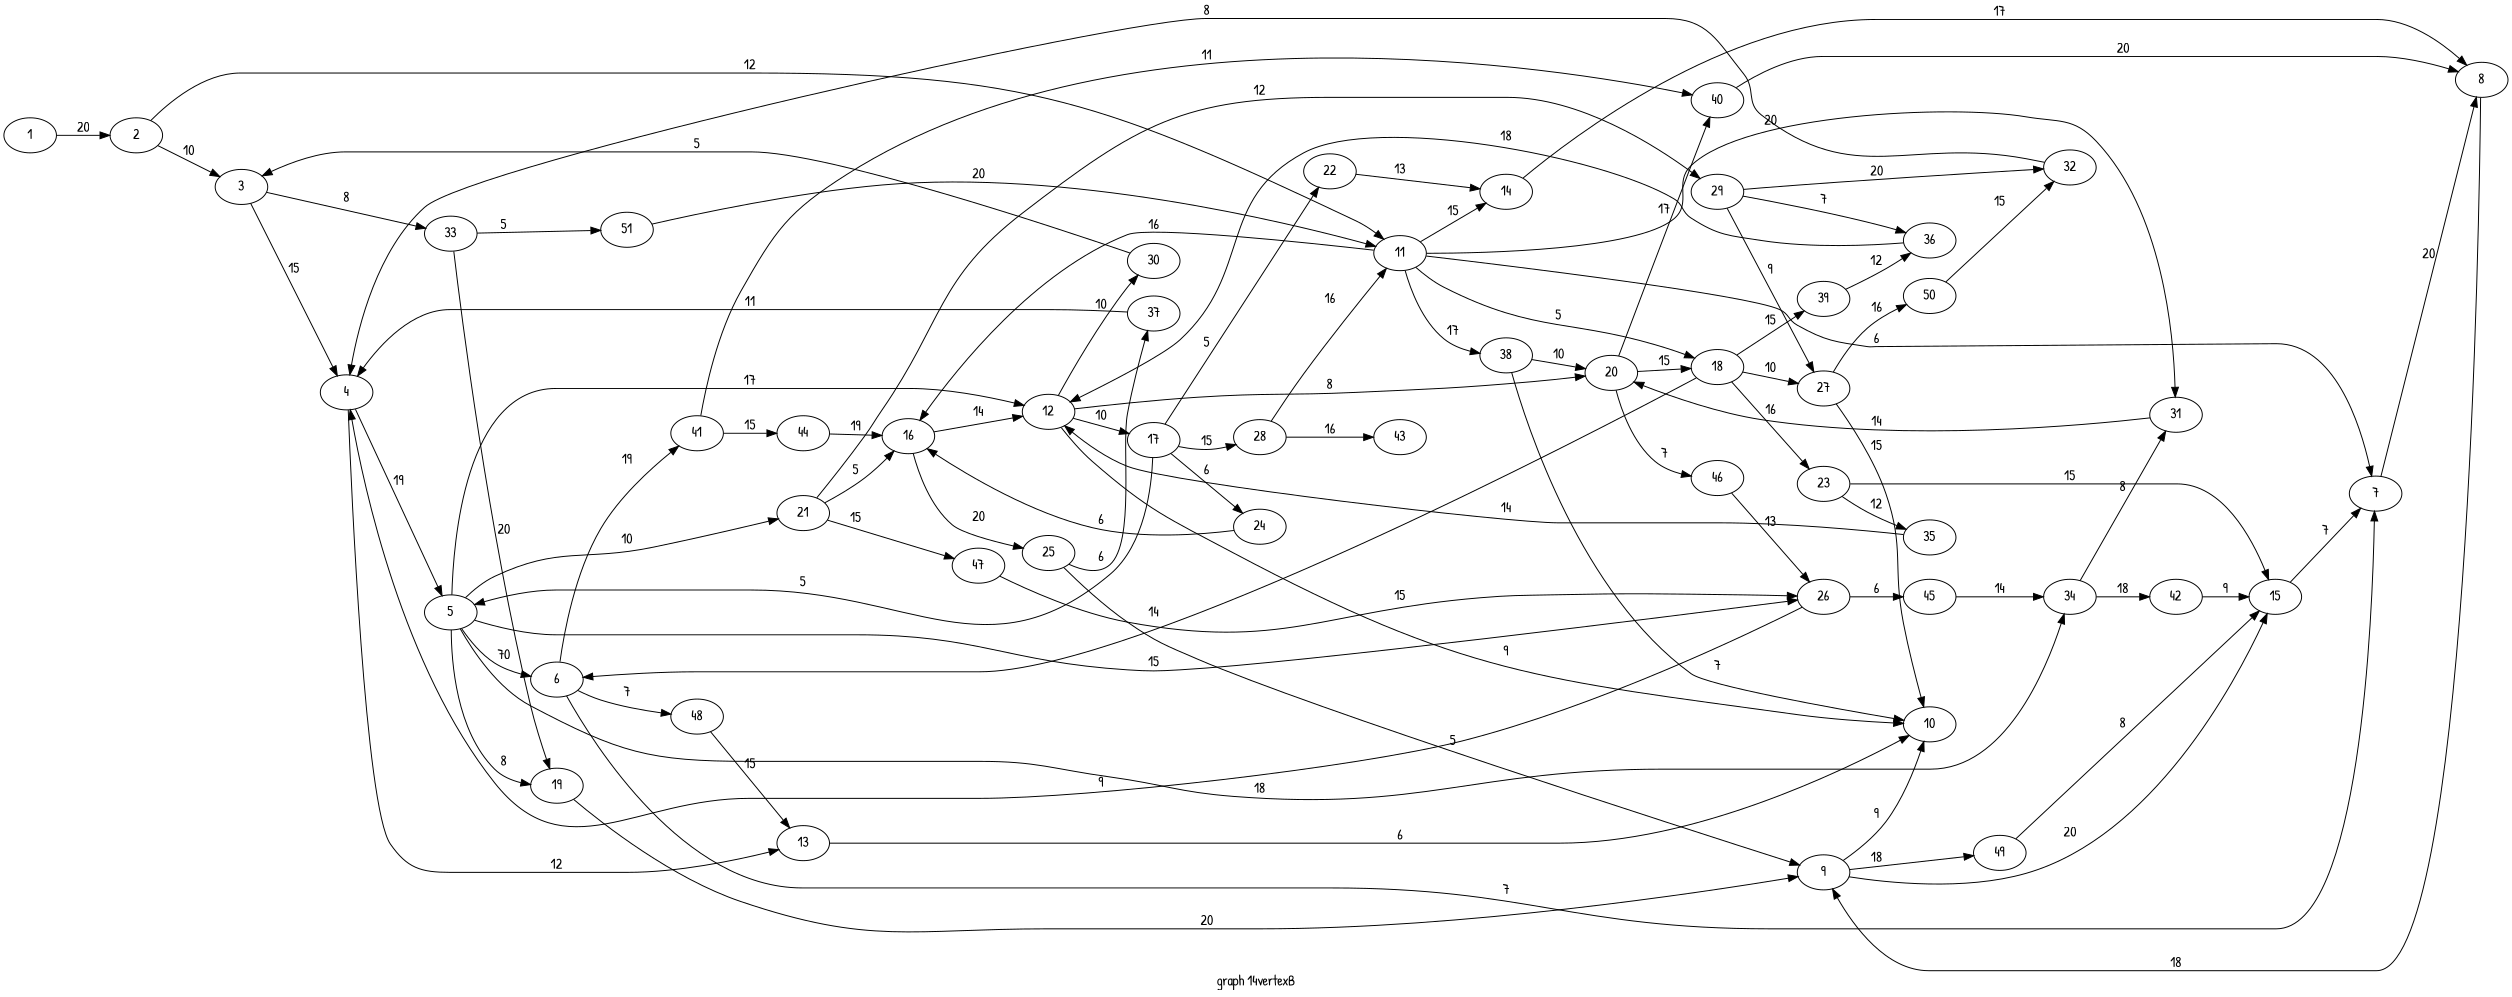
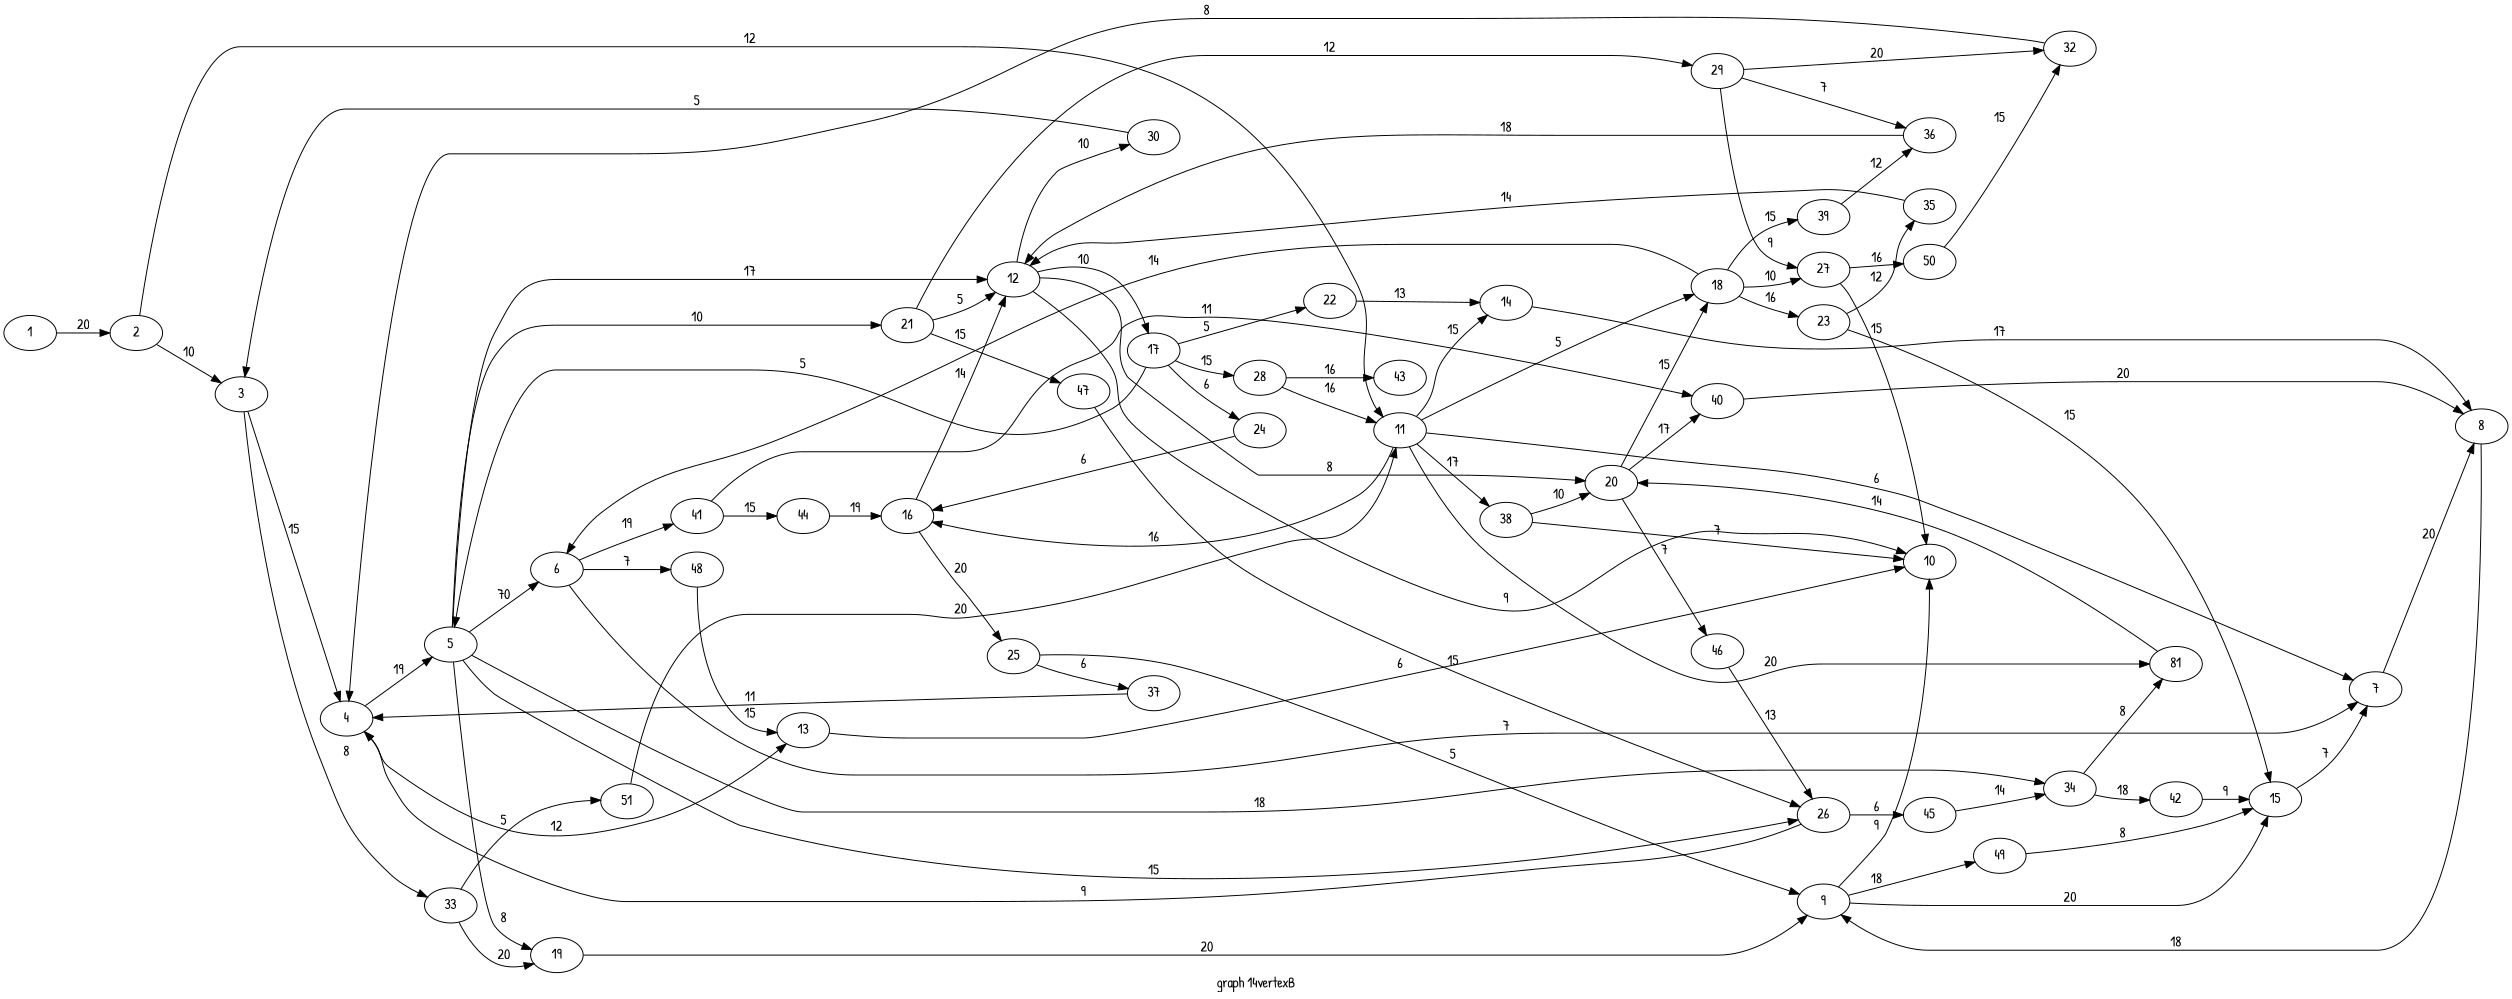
node "31": label "31" -> "81"
edge "21" -> "16": now "21" -> "12"
